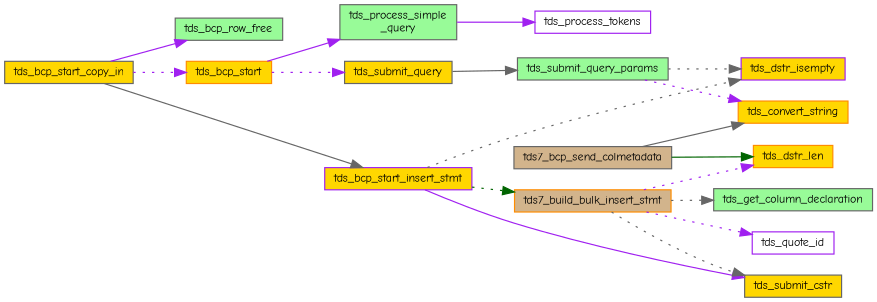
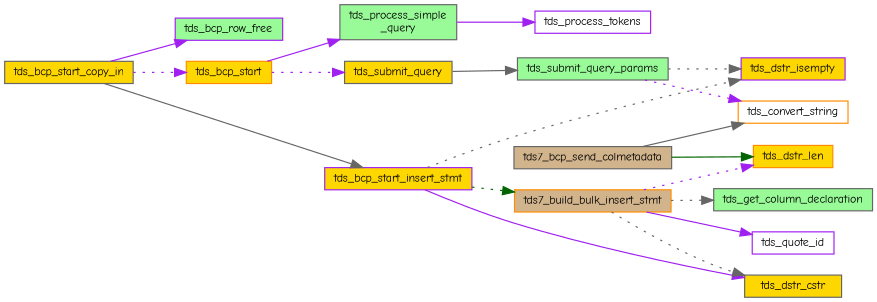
node "tds_bcp_row_free": color gray40 -> purple
node "tds_convert_string": fillcolor gold -> white
edge "tds7_build_bulk_insert_stmt" -> "tds_quote_id": style dotted -> solid
node "tds_submit_cstr": label "tds_submit_cstr" -> "tds_dstr_cstr"
